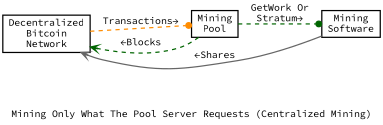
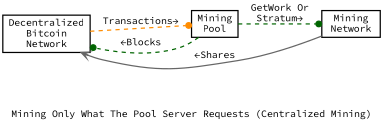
node "Mining Software": label "Mining Software" -> "Mining Network"
edge "Mining Pool" -> "Decentralized Bitcoin Network": arrowhead vee -> dot
